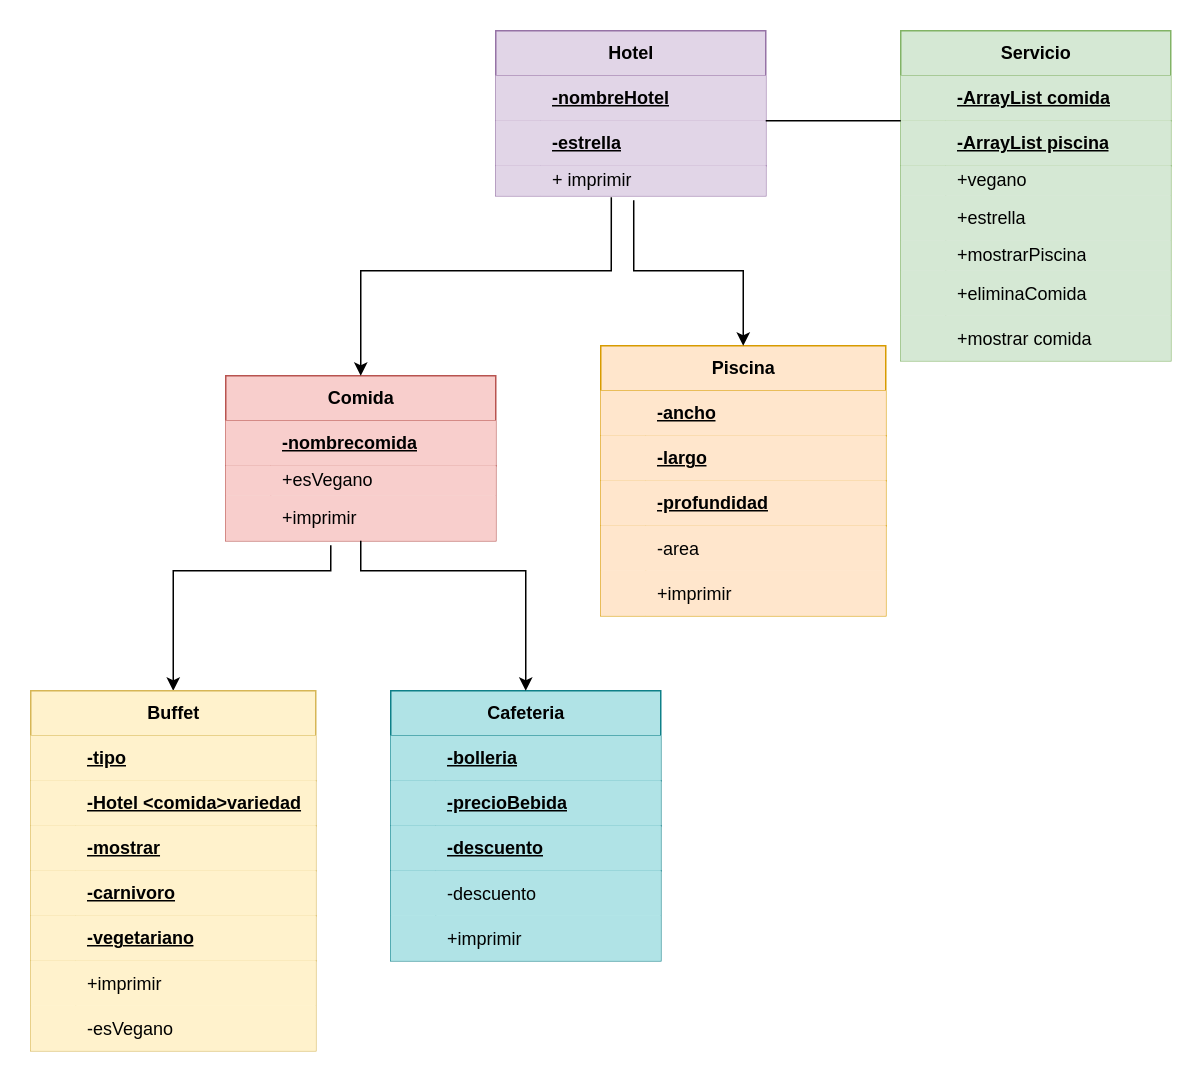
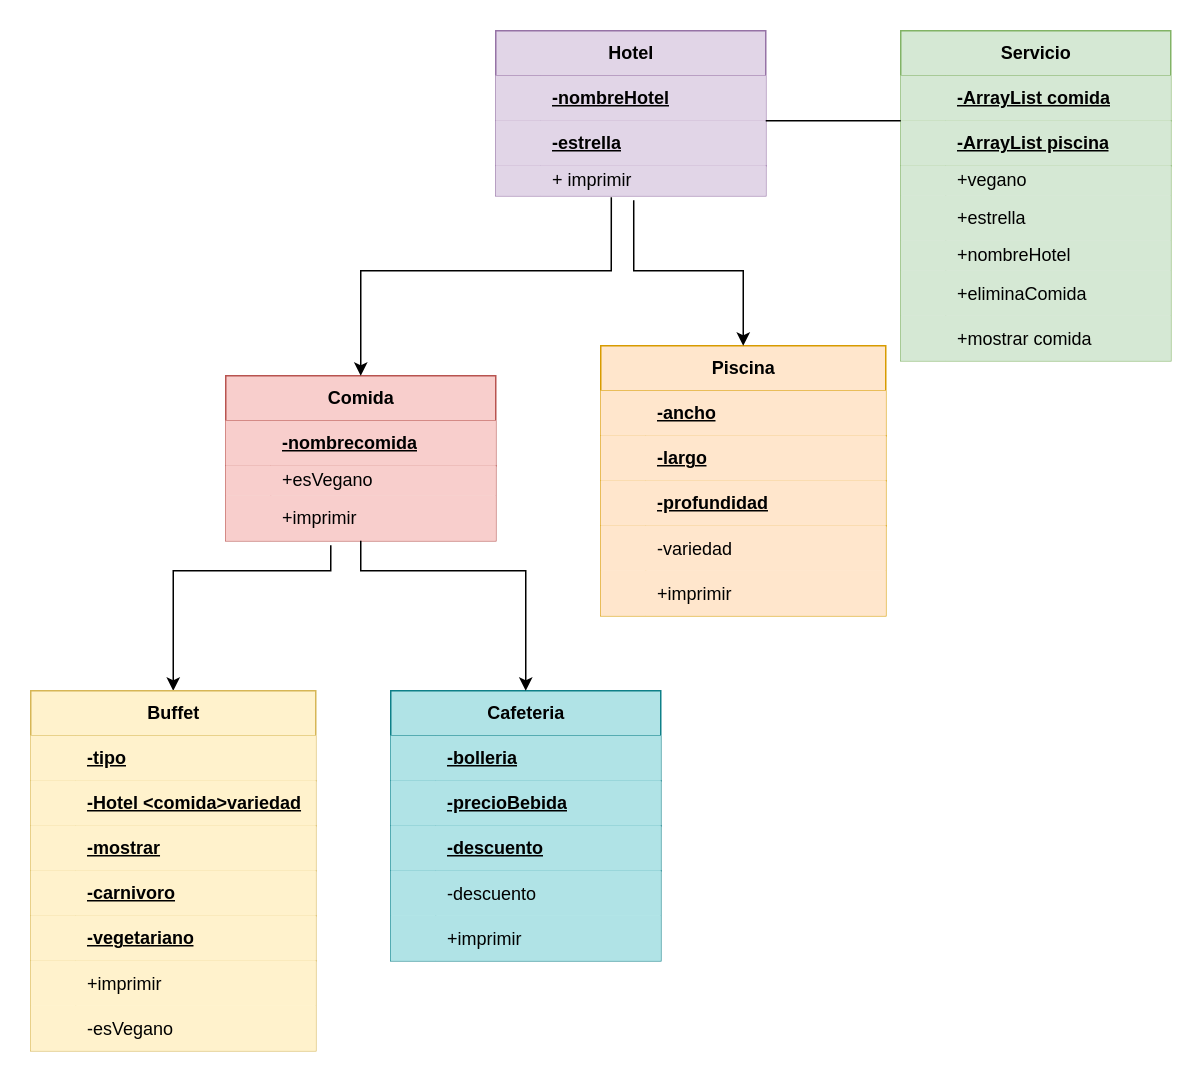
node "+mostrarPiscina": label "+mostrarPiscina" -> "+nombreHotel"
node "-area": label "-area" -> "-variedad"
